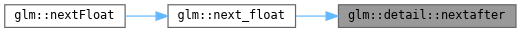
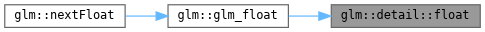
node "glm::next_float": label "glm::next_float" -> "glm::glm_float"
node "glm::detail::nextafter": label "glm::detail::nextafter" -> "glm::detail::float"
